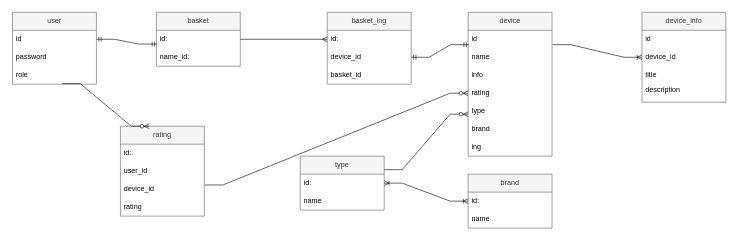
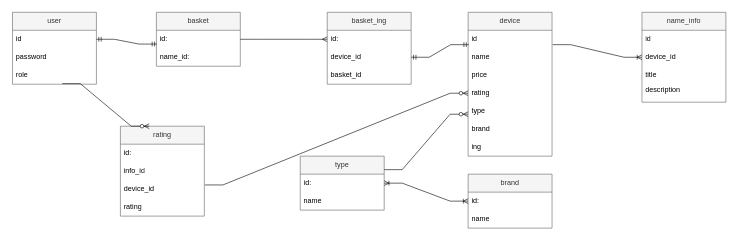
node "device_info": label "device_info" -> "name_info"
node "info": label "info" -> "price"
node "user_id": label "user_id" -> "info_id"
